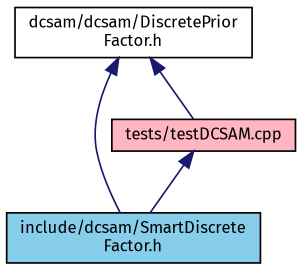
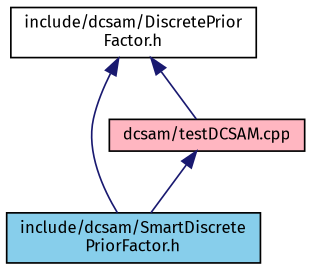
node "dcsam/dcsam/DiscretePrior Factor.h": label "dcsam/dcsam/DiscretePrior Factor.h" -> "include/dcsam/DiscretePrior Factor.h"
node "tests/testDCSAM.cpp": label "tests/testDCSAM.cpp" -> "dcsam/testDCSAM.cpp"
node "include/dcsam/SmartDiscrete Factor.h": label "include/dcsam/SmartDiscrete Factor.h" -> "include/dcsam/SmartDiscrete PriorFactor.h"
